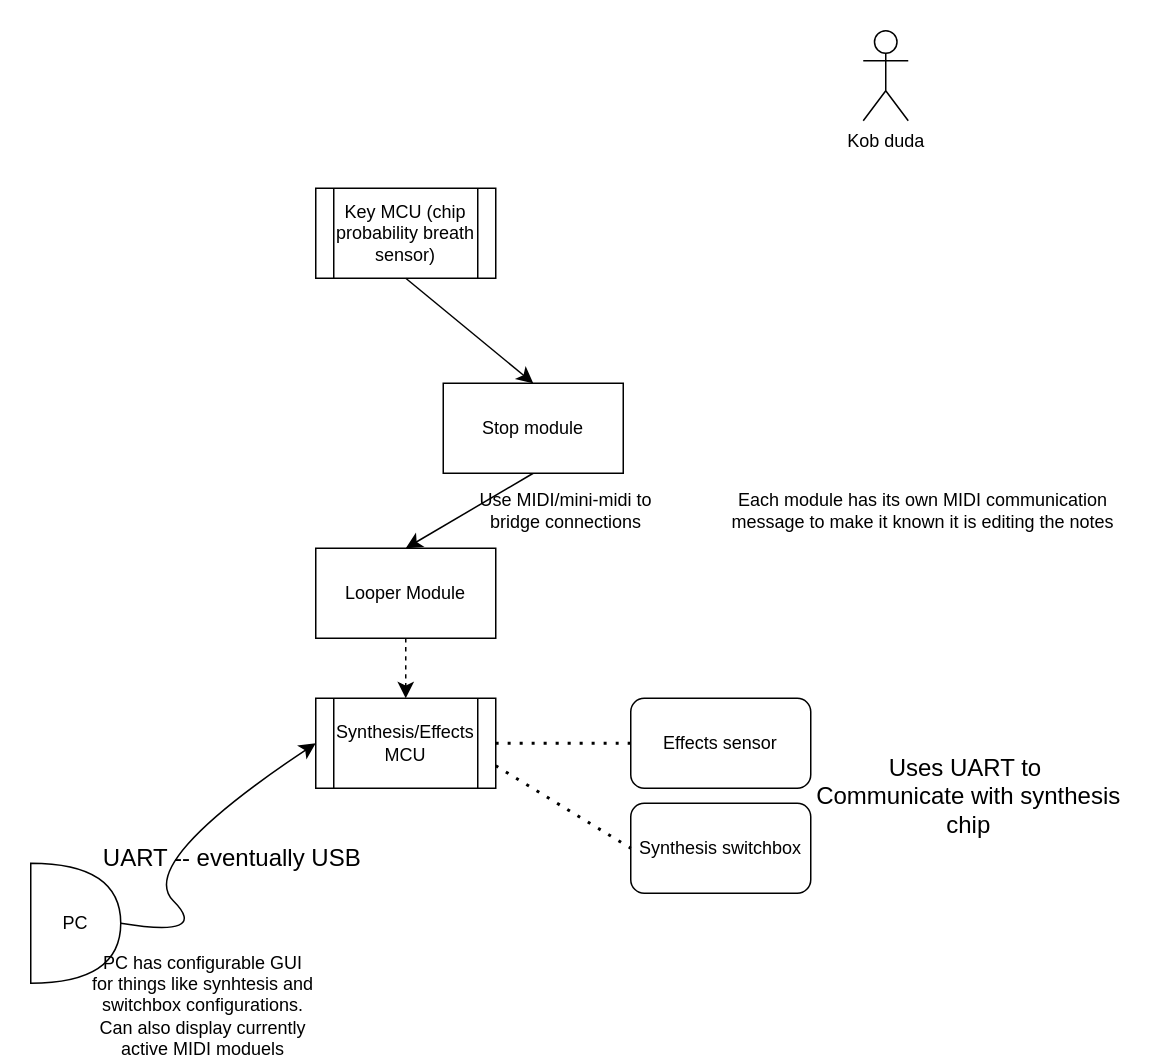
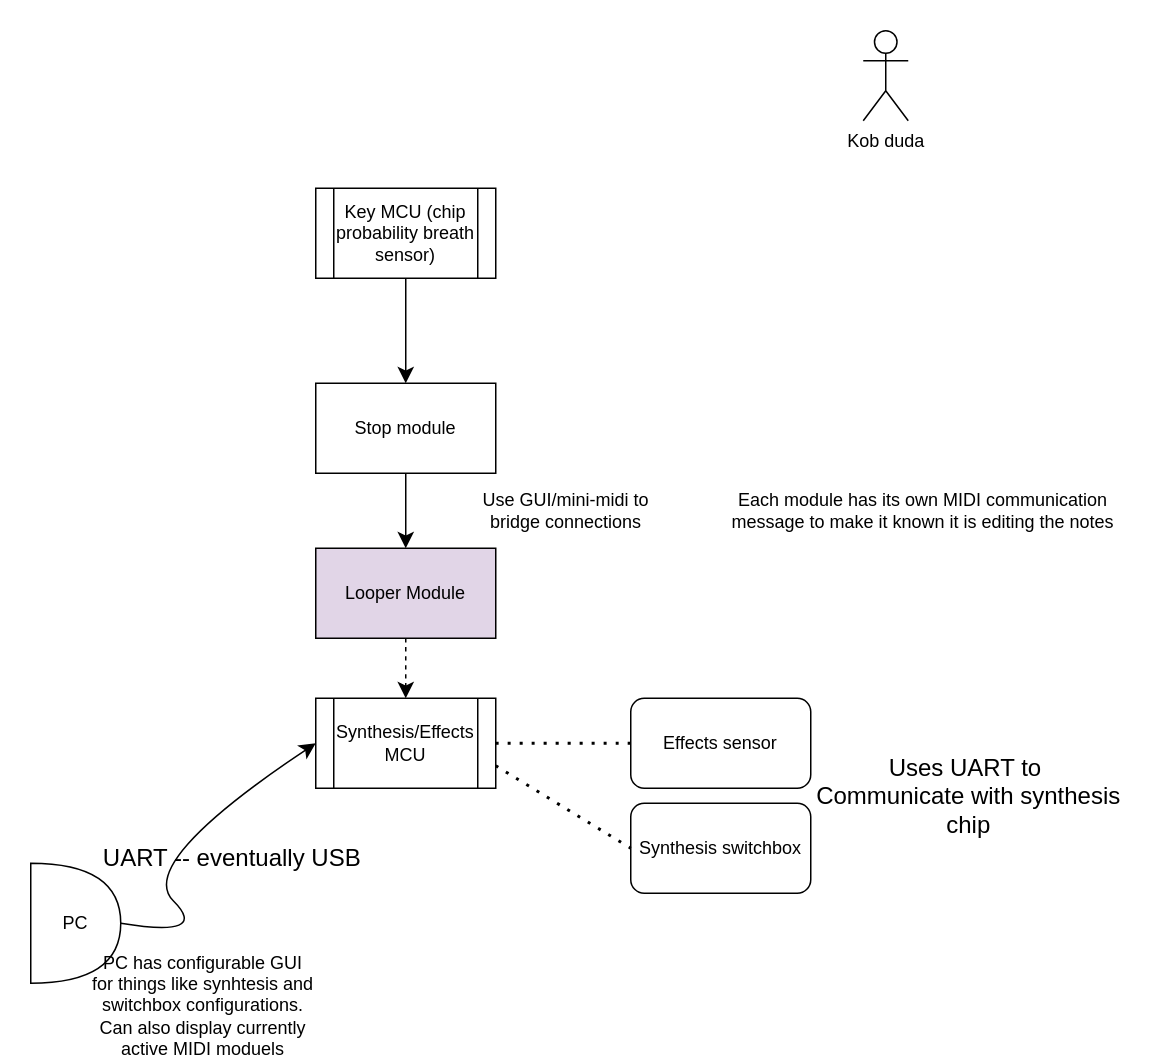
node "Stop module": moved (533, 428) -> (406, 428)
node "Use MIDI/mini-midi to bridge connections": label "Use MIDI/mini-midi to bridge connections" -> "Use GUI/mini-midi to bridge connections"
node "Looper Module": fillcolor #ffffff -> #e1d5e7
